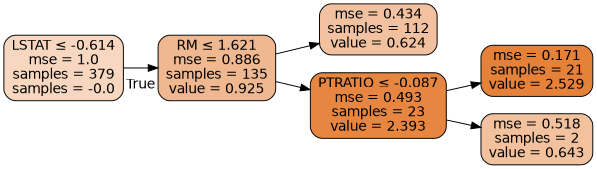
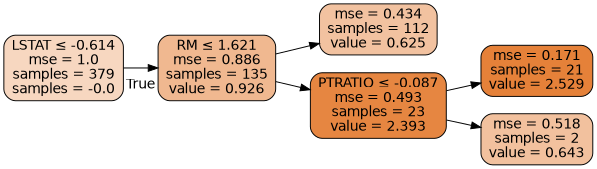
node "mse = 0.434": text "value = 0.624" -> "value = 0.625"
node "RM ≤ 1.621": text "value = 0.925" -> "value = 0.926"
